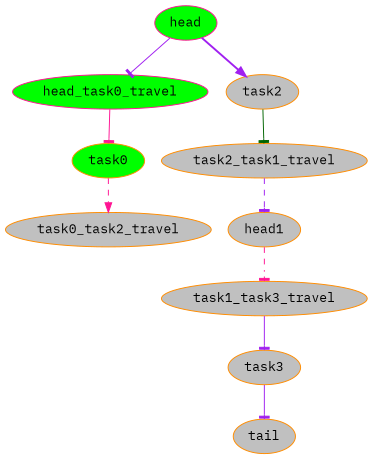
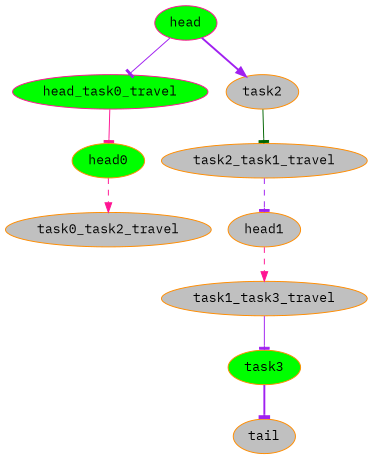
node "task0": label "task0" -> "head0"
edge "head1" -> "task1_task3_travel": arrowhead tee -> normal
node "task3": fillcolor gray -> green
edge "task3" -> "tail": style solid -> bold
